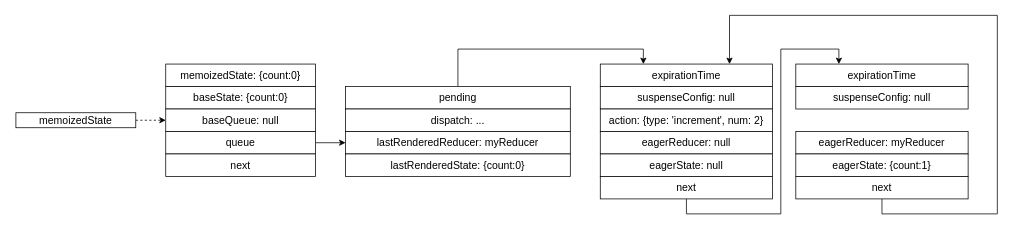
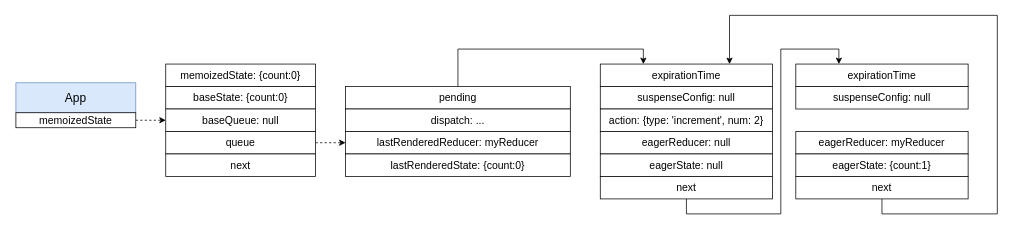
node "App": added
edge "queue" -> "lastRenderedReducer: myReducer": style solid -> dashed
